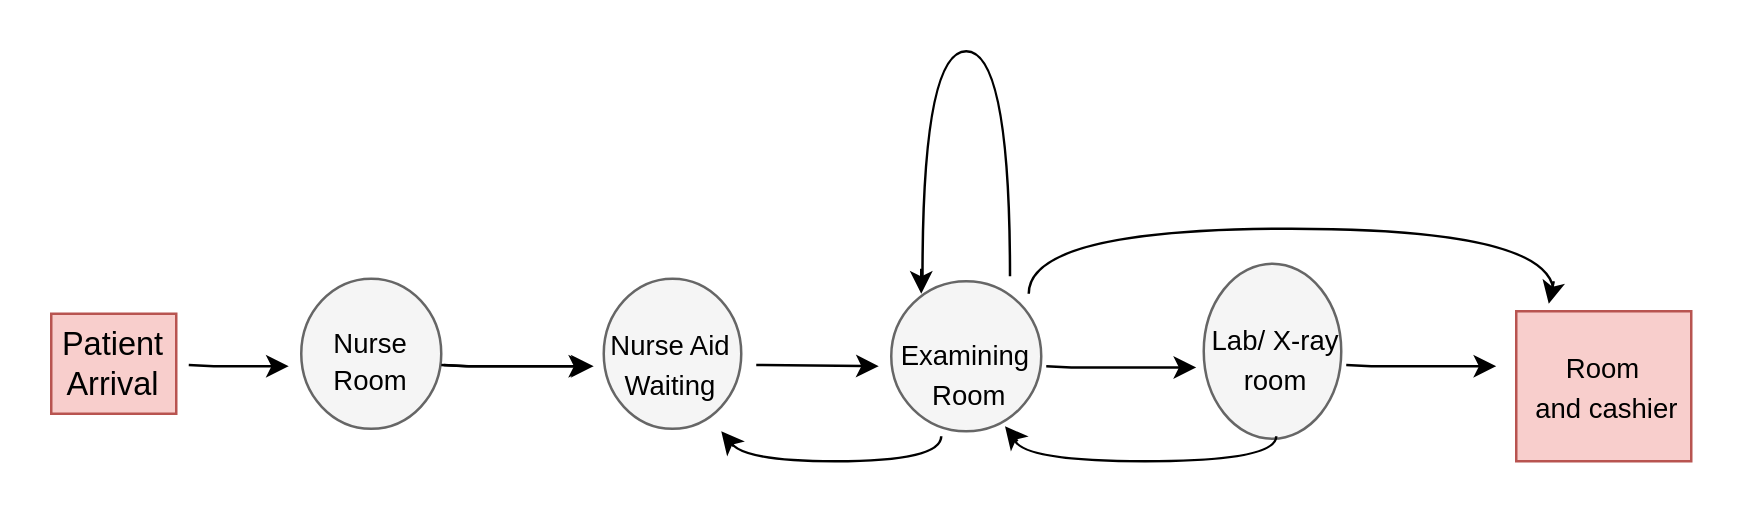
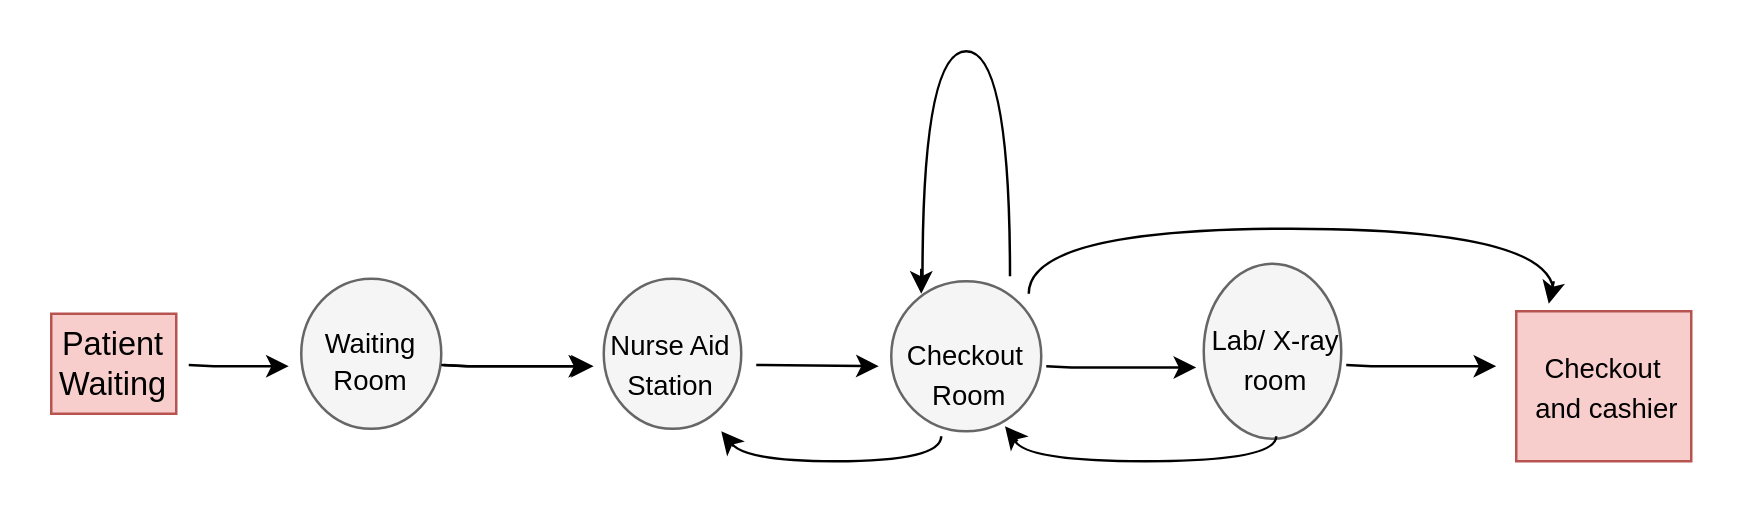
node "Nurse Room": label "Nurse Room" -> "Waiting Room"
node "Patient Arrival": label "Patient Arrival" -> "Patient Waiting"
node "Nurse Aid Waiting": label "Nurse Aid Waiting" -> "Nurse Aid Station"
node "Examining Room": label "Examining Room" -> "Checkout Room"
node "Room and cashier": label "Room and cashier" -> "Checkout and cashier"
